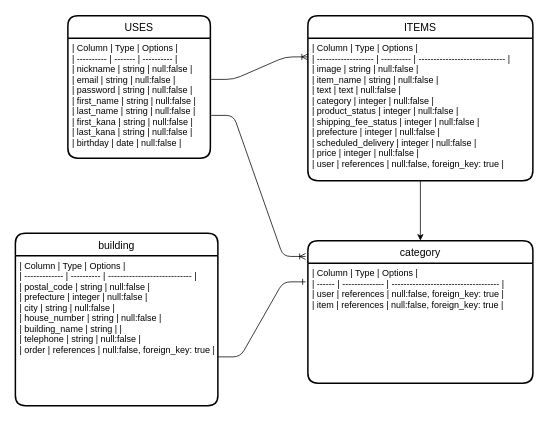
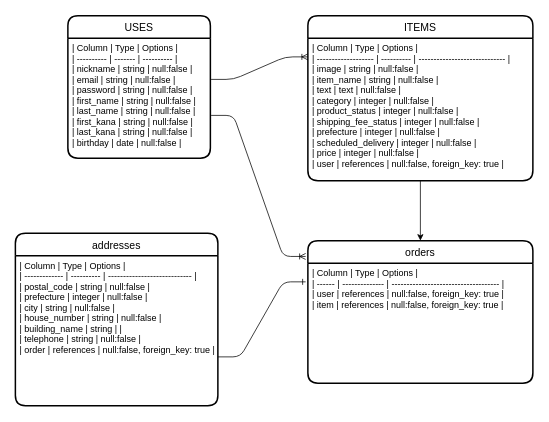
node "building": label "building" -> "addresses"
node "category": label "category" -> "orders"
